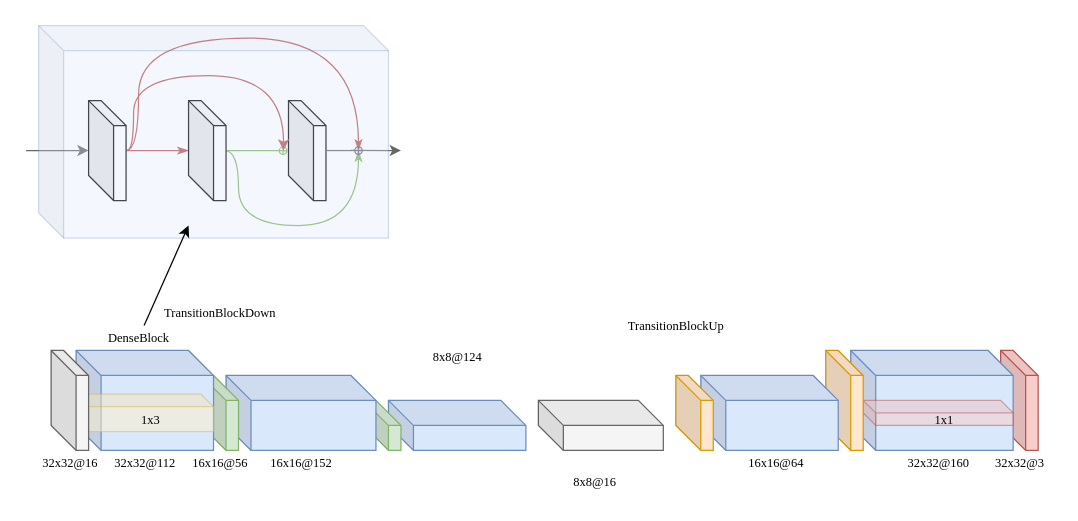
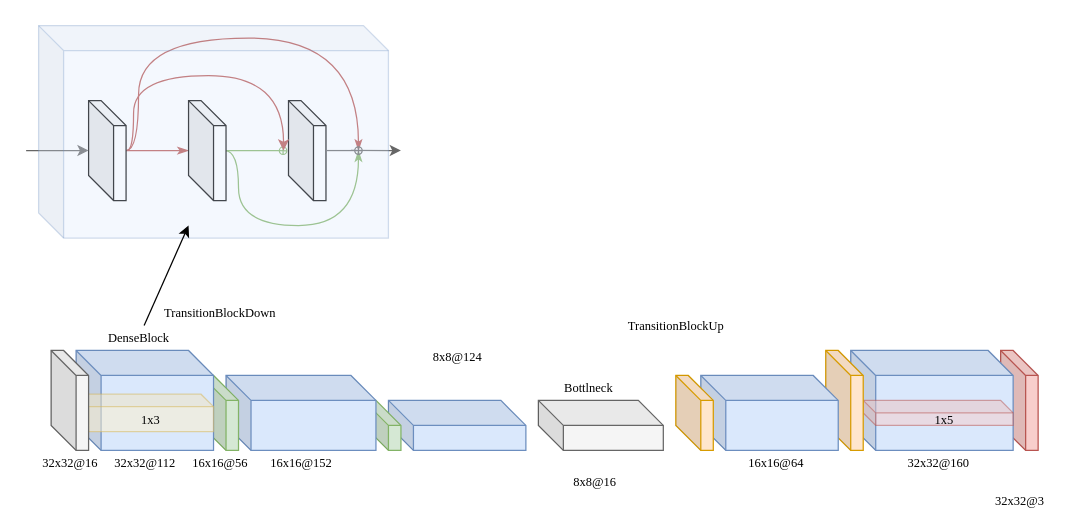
node "Bottlneck": added
node "1x1": label "1x1" -> "1x5"
node "32x32@3": moved (1019, 463) -> (1019, 501)
